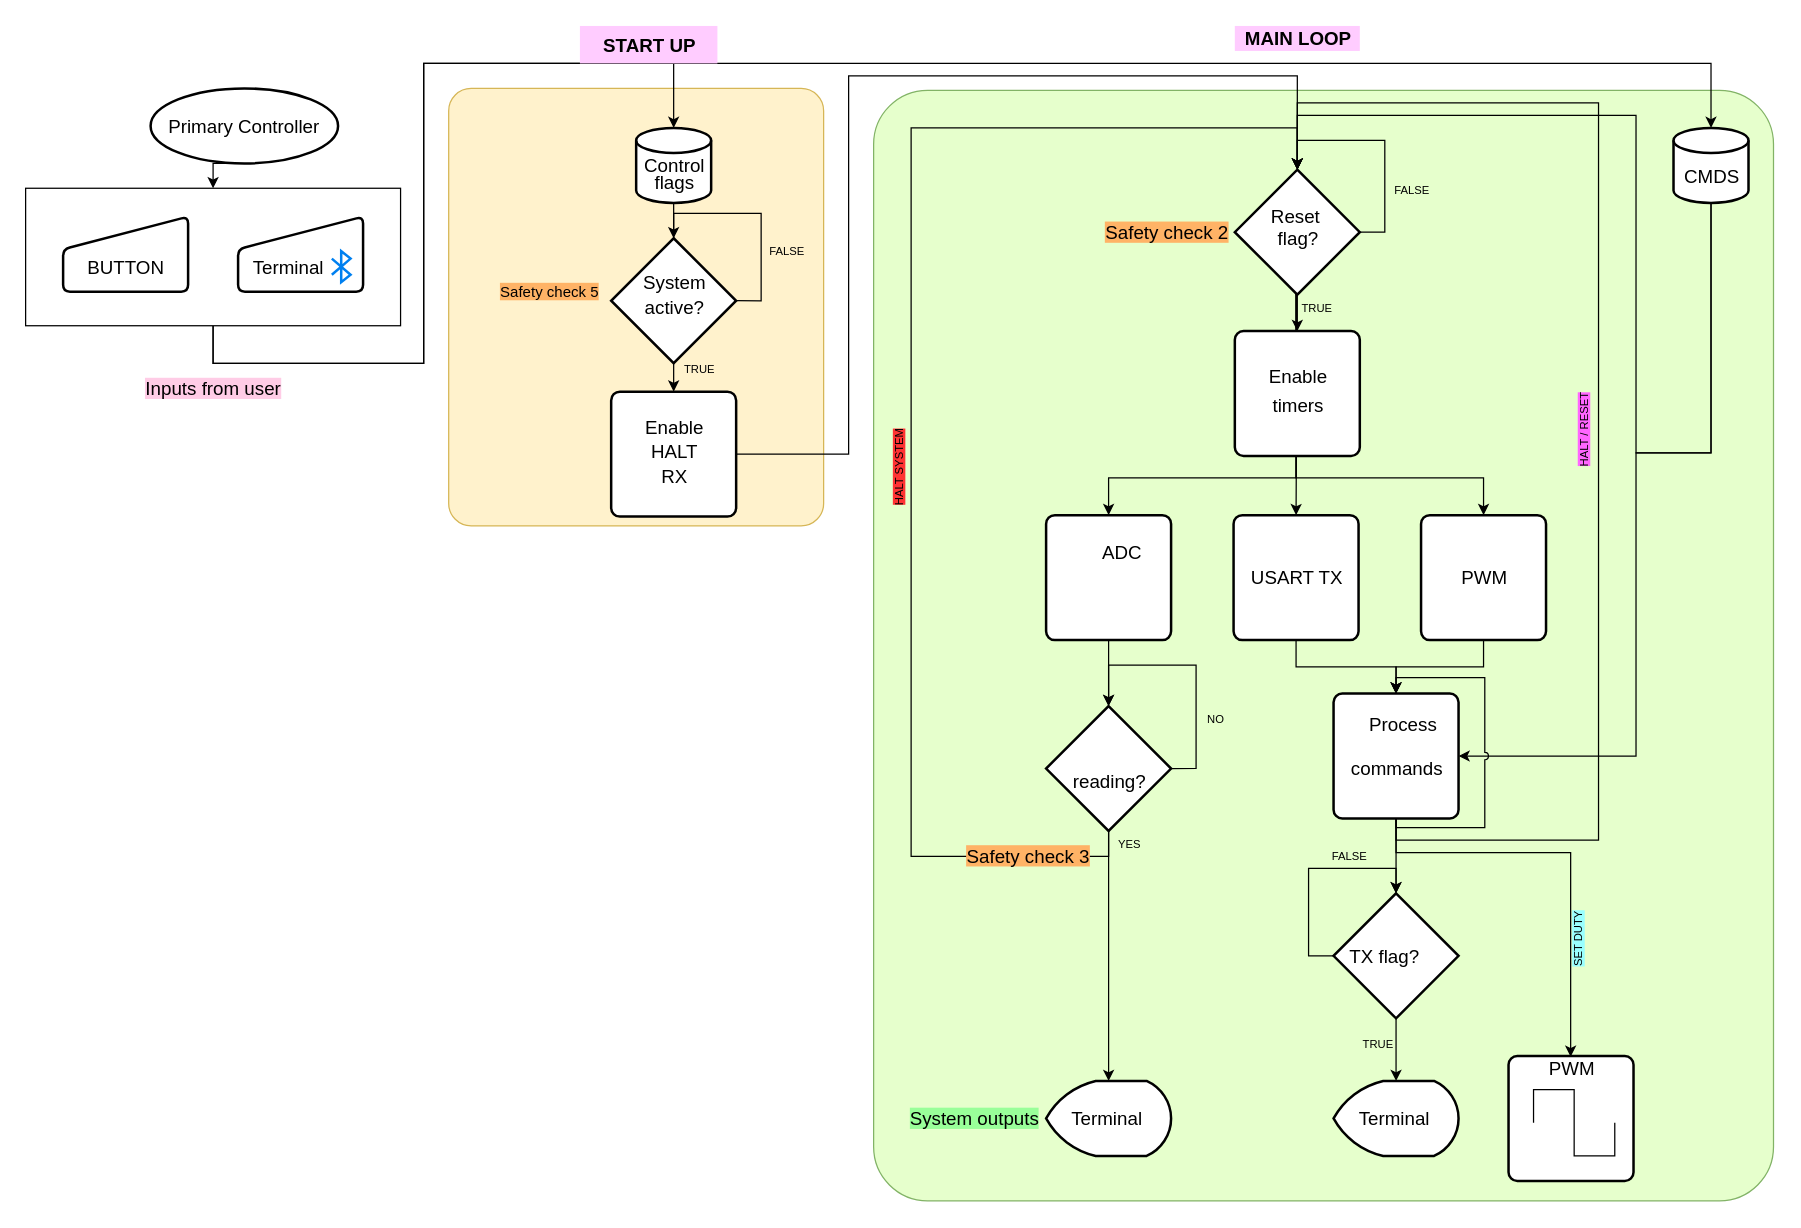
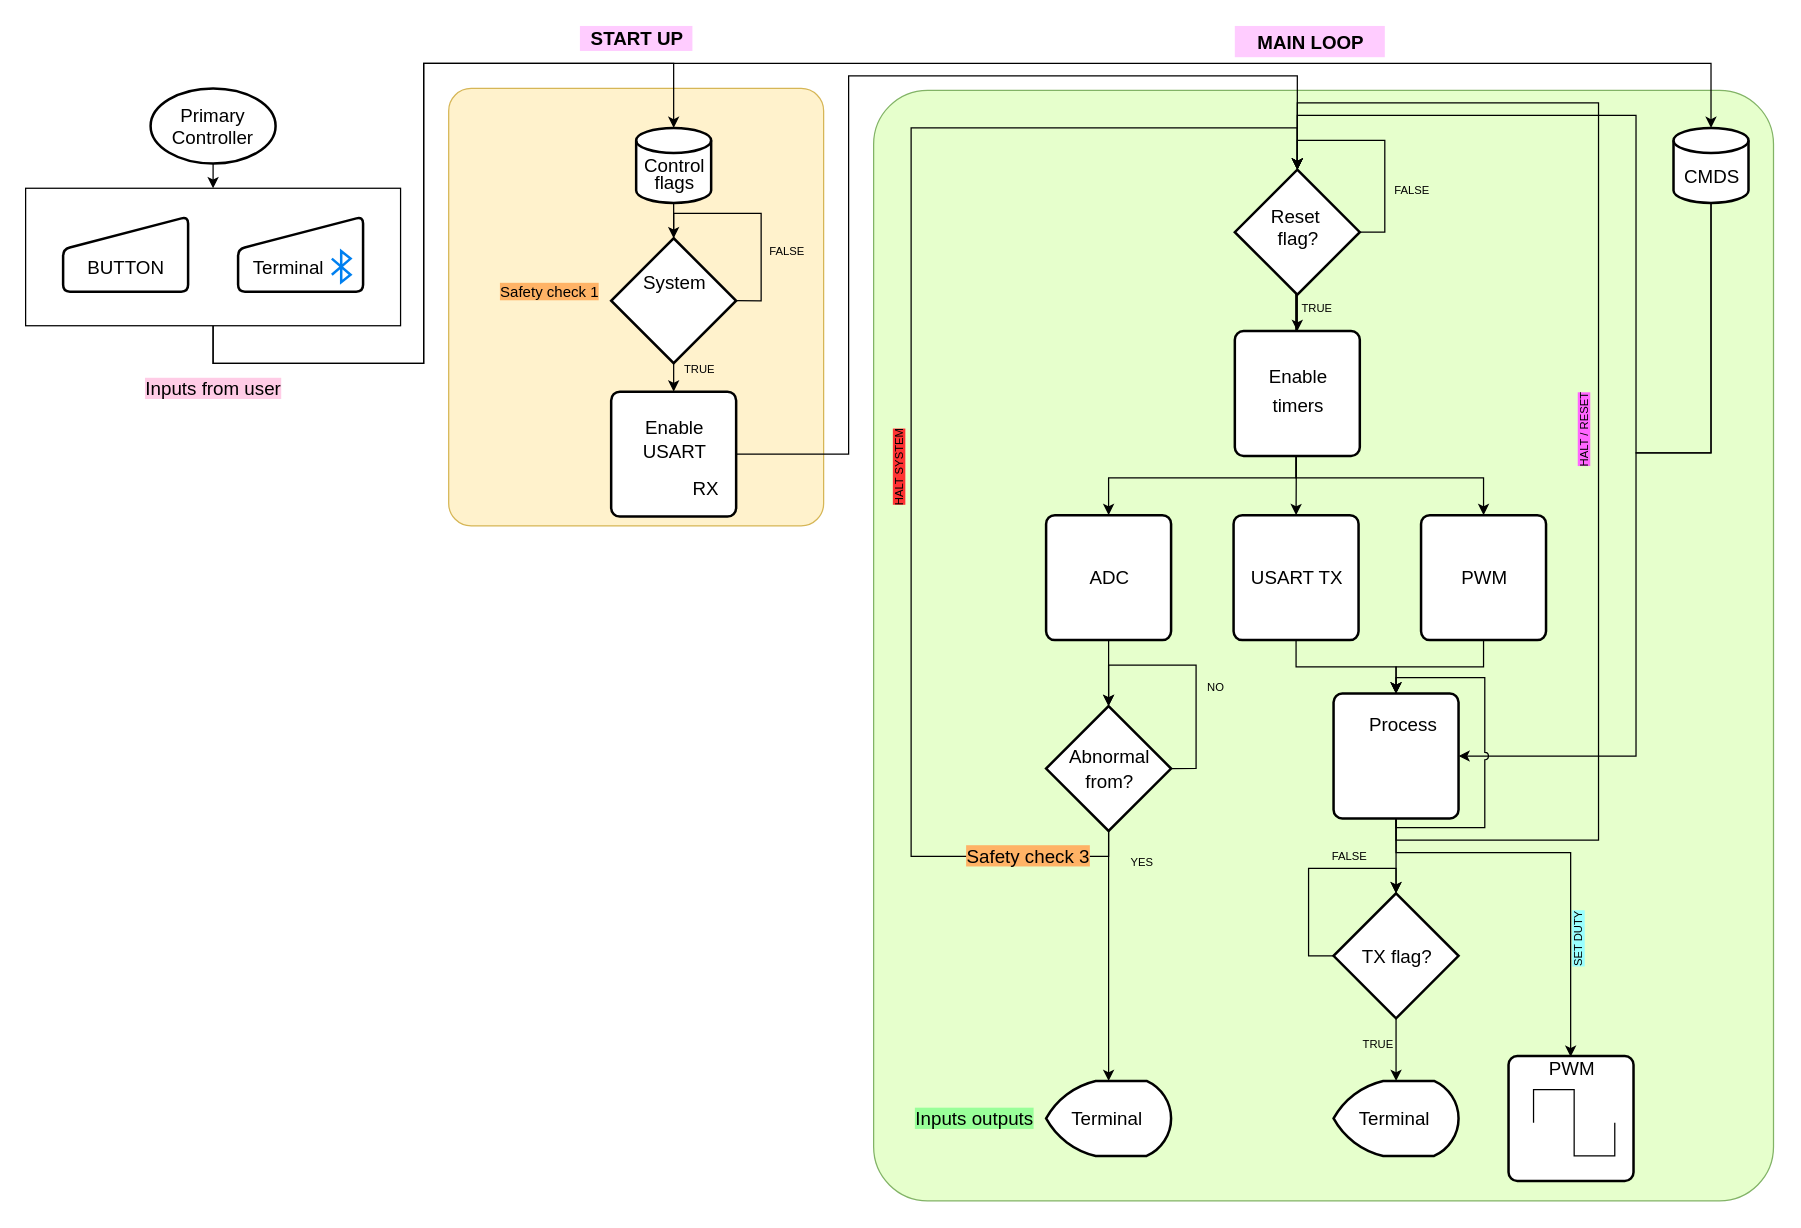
node "MAIN LOOP": size 125x25 -> 150x31
node "START UP": size 138x38 -> 113x25
node "Primary Controller": size 188x75 -> 125x75
node "Safety check 2": removed
node "Safety check 5": label "Safety check 5" -> "Safety check 1"
node "active?": removed
node "HALT": label "HALT" -> "USART"
node "RX": moved (674, 476) -> (705, 488)
node "ADC": moved (1121, 552) -> (1109, 577)
node "NO": moved (1215, 718) -> (1215, 687)
node "Abnormal": added
node "commands": removed
node "reading?": label "reading?" -> "from?"
node "YES": moved (1129, 843) -> (1141, 862)
node "TX flag?": moved (1384, 956) -> (1396, 956)
node "System outputs": label "System outputs" -> "Inputs outputs"
